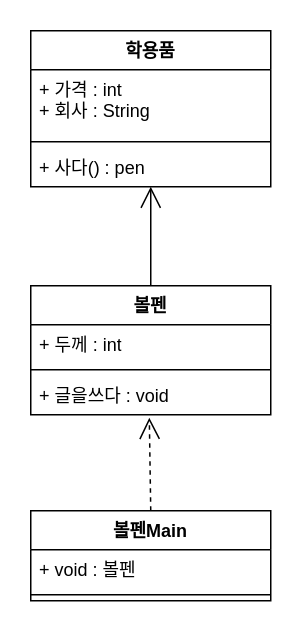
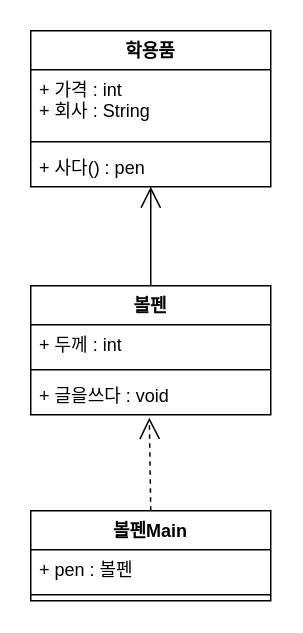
node "+ void : 볼펜": label "+ void : 볼펜" -> "+ pen : 볼펜"
